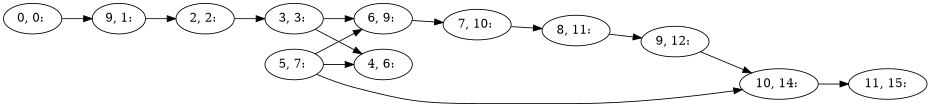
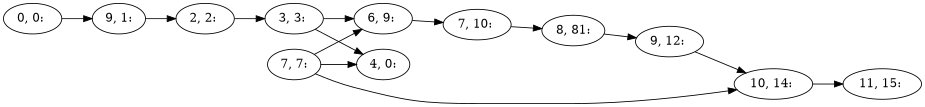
node "8, 11:": label "8, 11:" -> "8, 81:"
node "5, 7:": label "5, 7:" -> "7, 7:"
node "4, 6:": label "4, 6:" -> "4, 0:"
